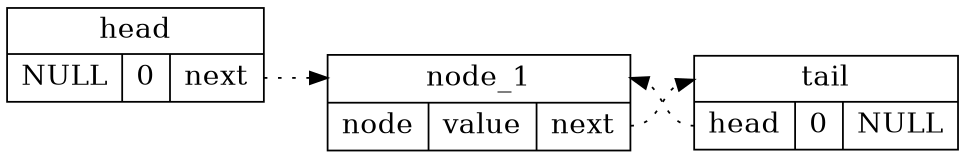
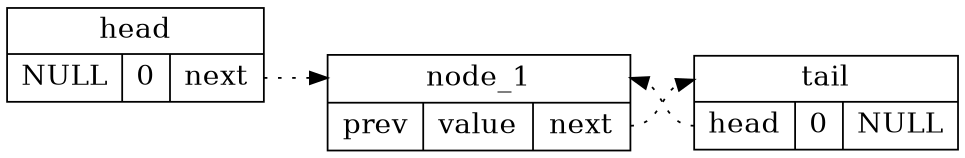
node "node_1": text "node" -> "prev"
